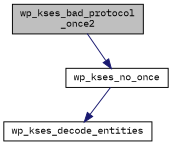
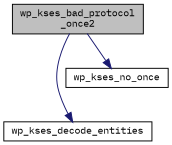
edge "wp_kses_no_once" -> "wp_kses_decode_entities": now "wp_kses_bad_protocol _once2" -> "wp_kses_decode_entities"
